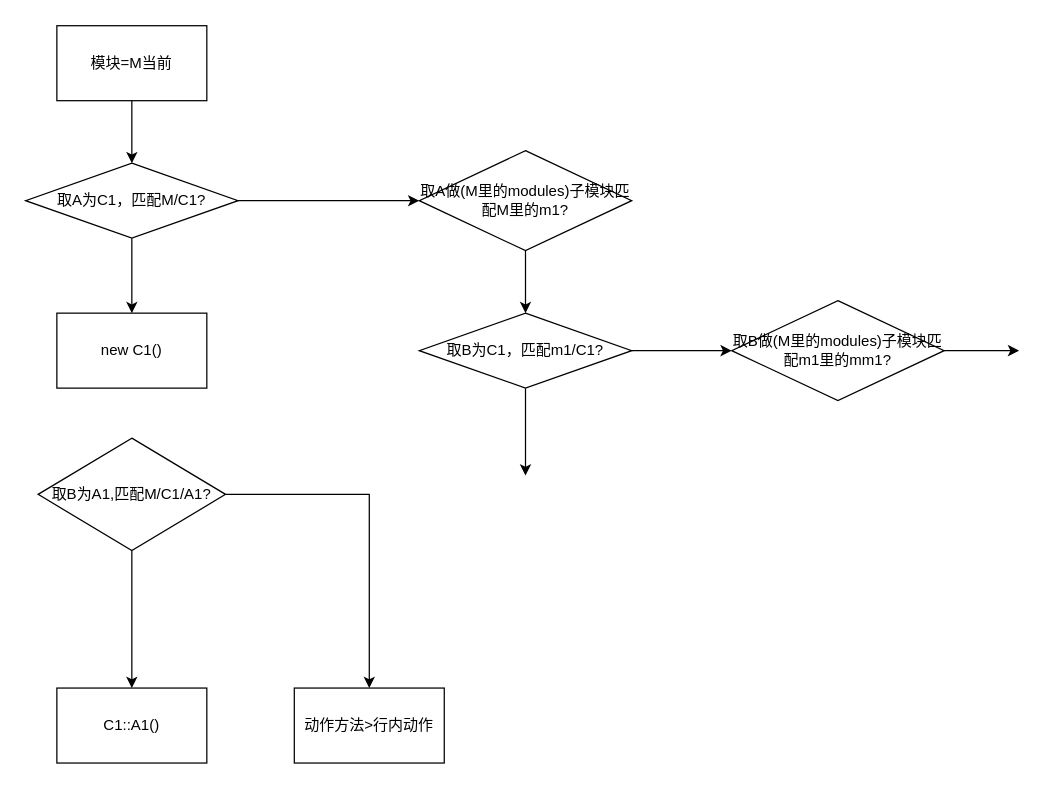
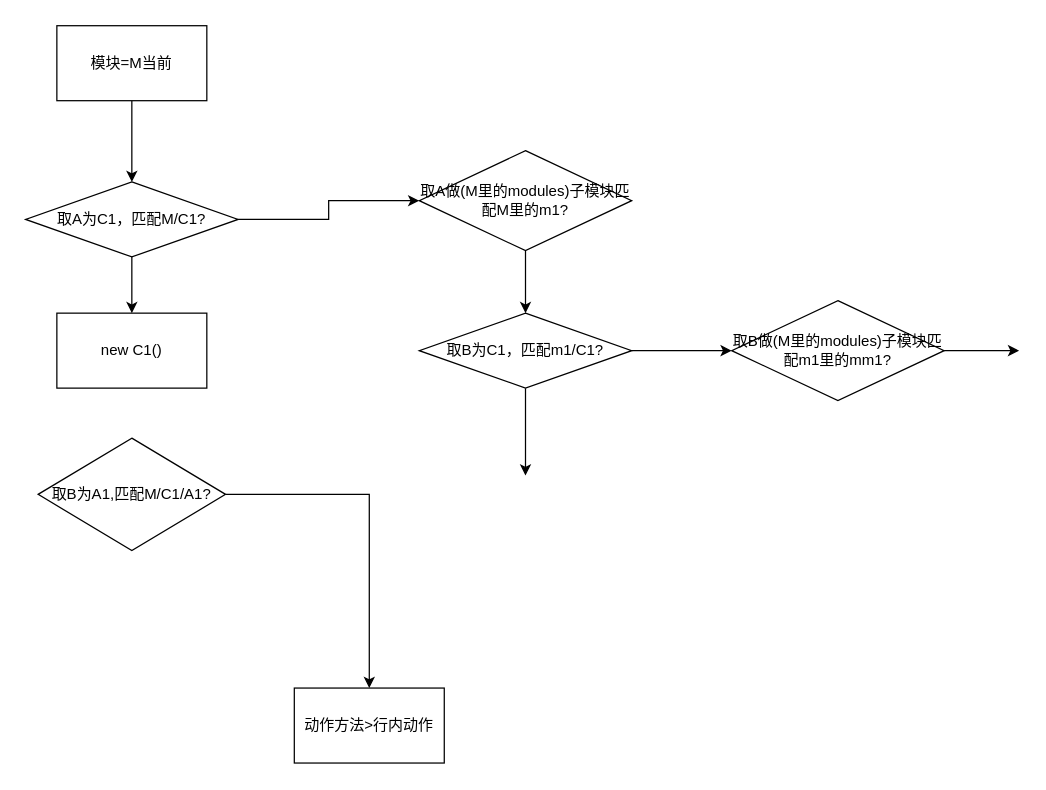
node "取A为C1，匹配M/C1?": moved (132, 201) -> (132, 219)
edge "取B为A1,匹配M/C1/A1?" -> "C1::A1()": removed
node "C1::A1()": removed
